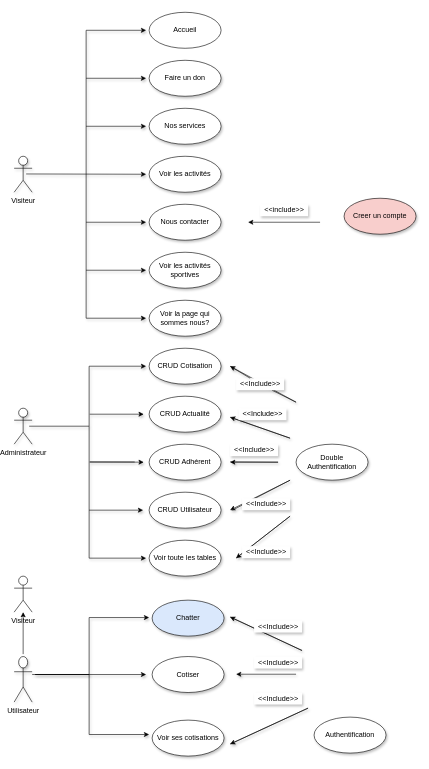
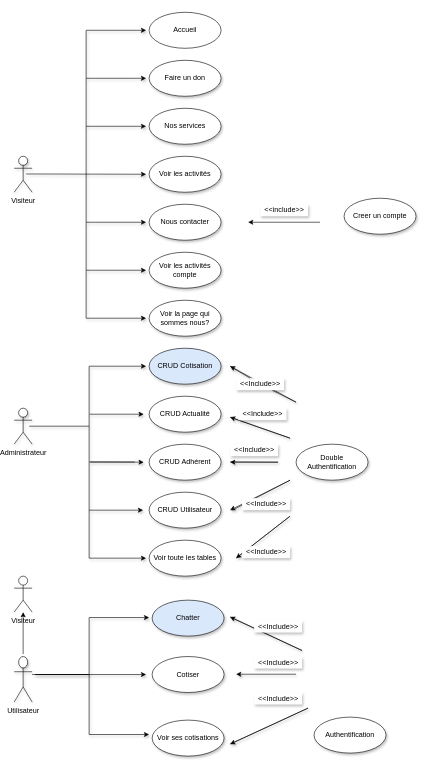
node "Creer un compte": fillcolor #f8cecc -> #ffffff
node "Voir les activités sportives": label "Voir les activités sportives" -> "Voir les activités compte"
node "CRUD Cotisation": fillcolor #ffffff -> #dae8fc
